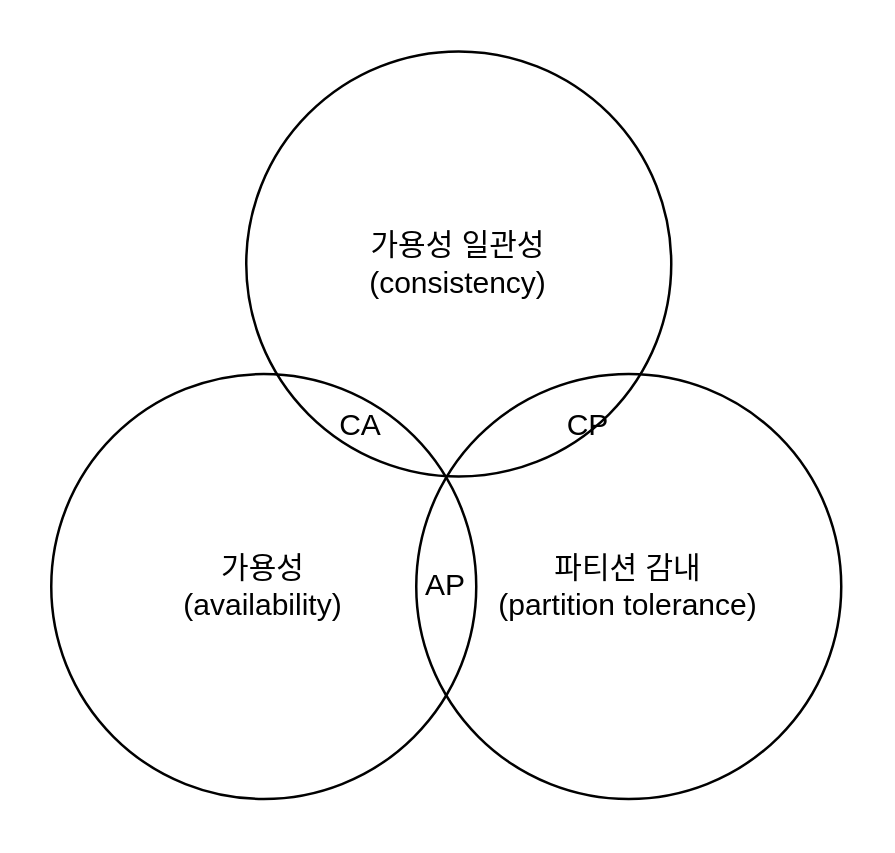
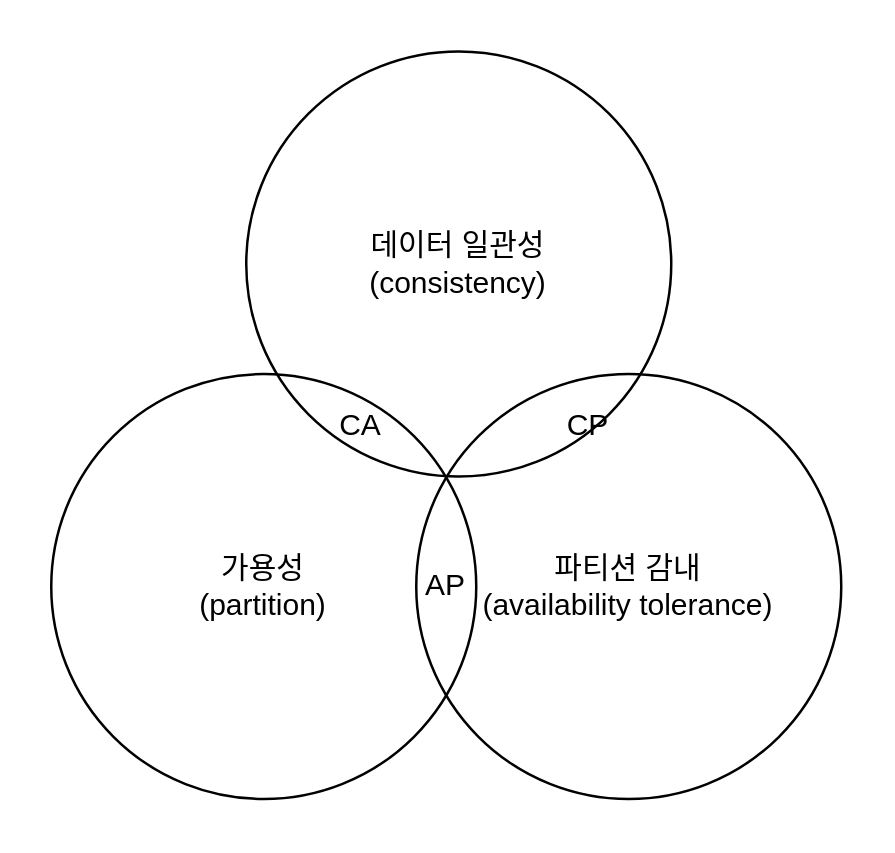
node "가용성 일관성 (consistency)": label "가용성 일관성 (consistency)" -> "데이터 일관성 (consistency)"
node "가용성 (availability)": label "가용성 (availability)" -> "가용성 (partition)"
node "파티션 감내 (partition tolerance)": label "파티션 감내 (partition tolerance)" -> "파티션 감내 (availability tolerance)"
